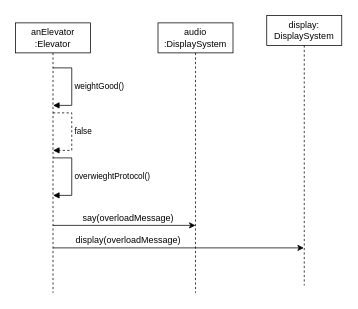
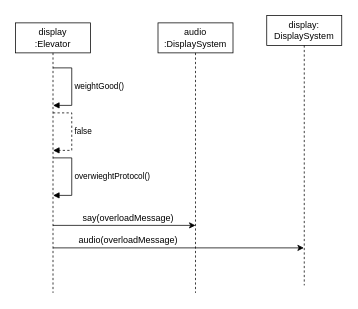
node "anElevator :Elevator": label "anElevator :Elevator" -> "display :Elevator"
node "display(overloadMessage)": label "display(overloadMessage)" -> "audio(overloadMessage)"
